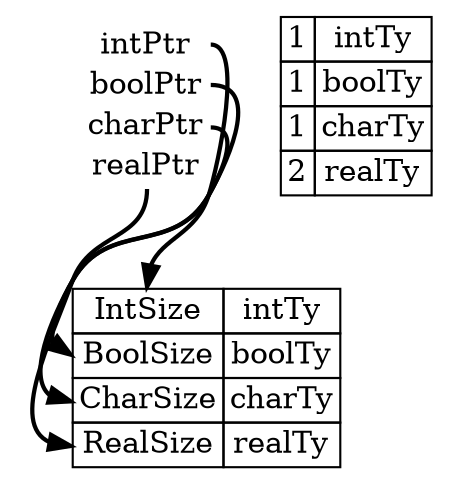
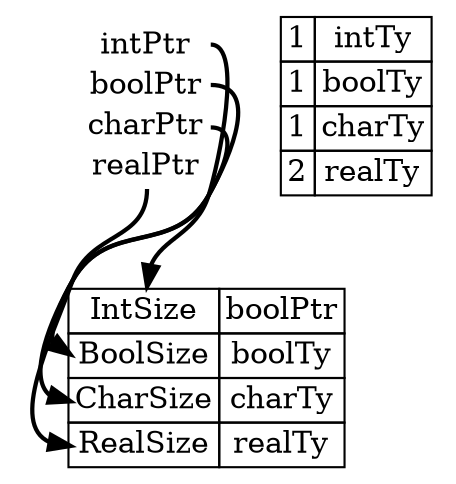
node "IntSize": text "intTy" -> "boolPtr"
